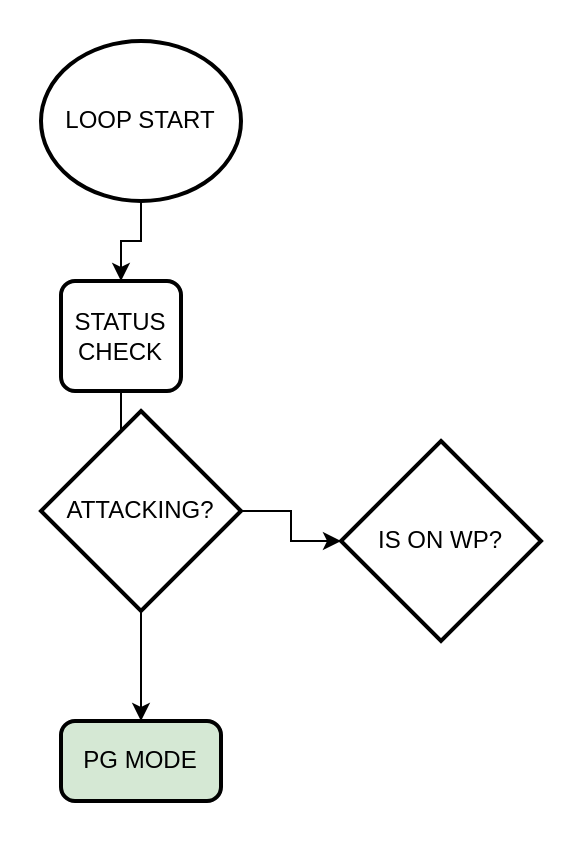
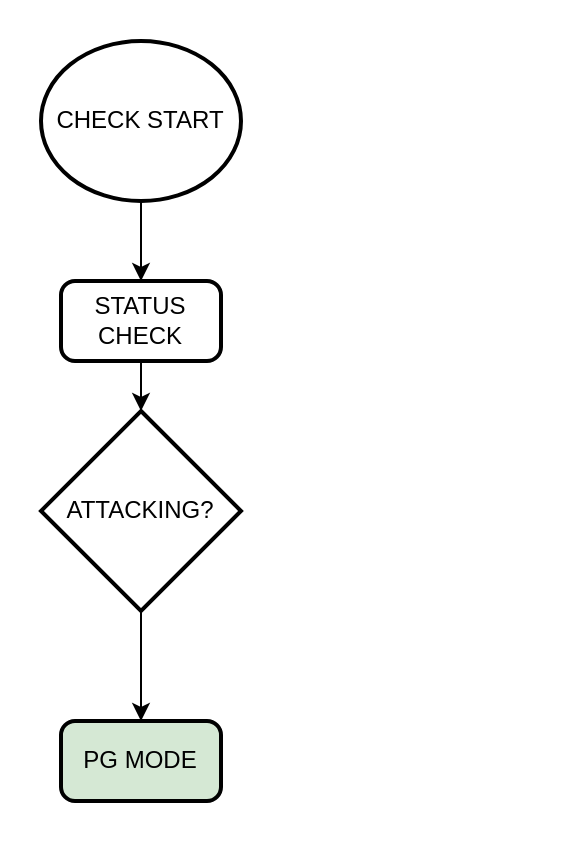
node "LOOP START": label "LOOP START" -> "CHECK START"
node "STATUS CHECK": size 120x110 -> 160x80
edge "ATTACKING?" -> "IS ON WP?": removed
node "IS ON WP?": removed
